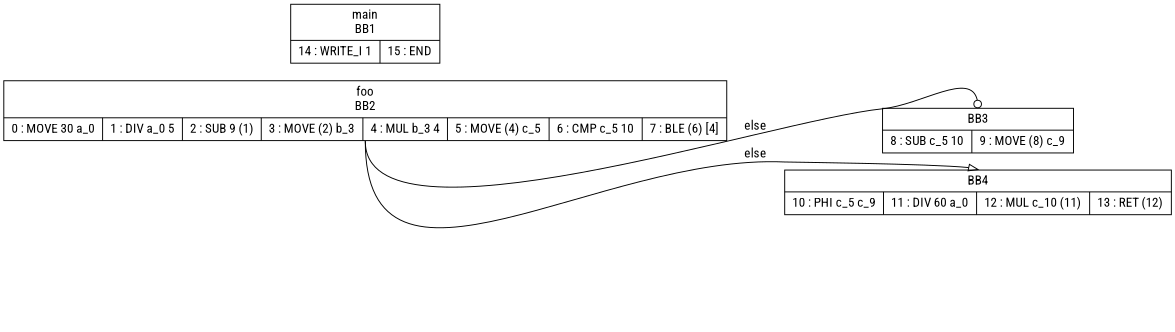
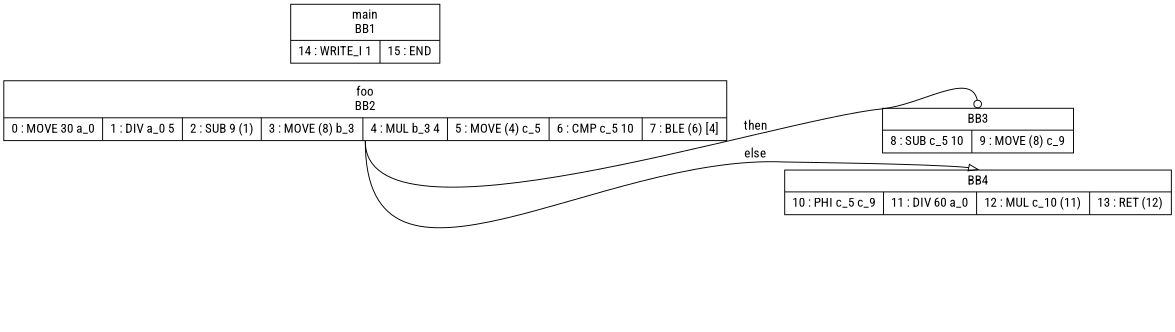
edge "foo" -> "BB3": label "else" -> "then"
node "foo": text "3 : MOVE (2) b_3" -> "3 : MOVE (8) b_3"
